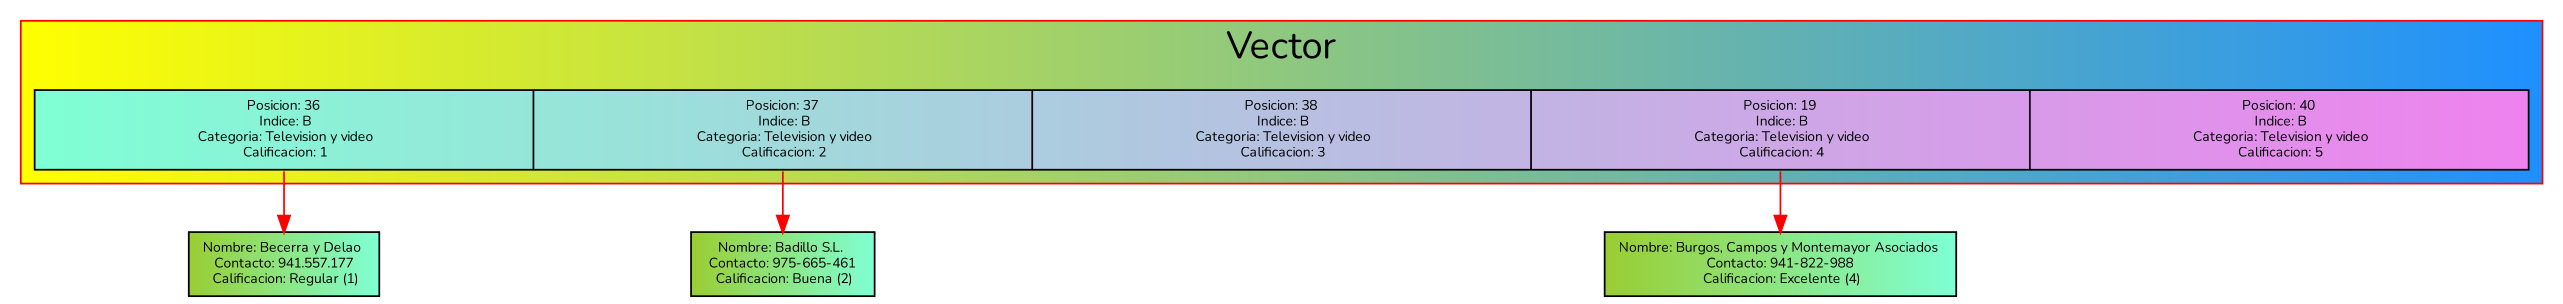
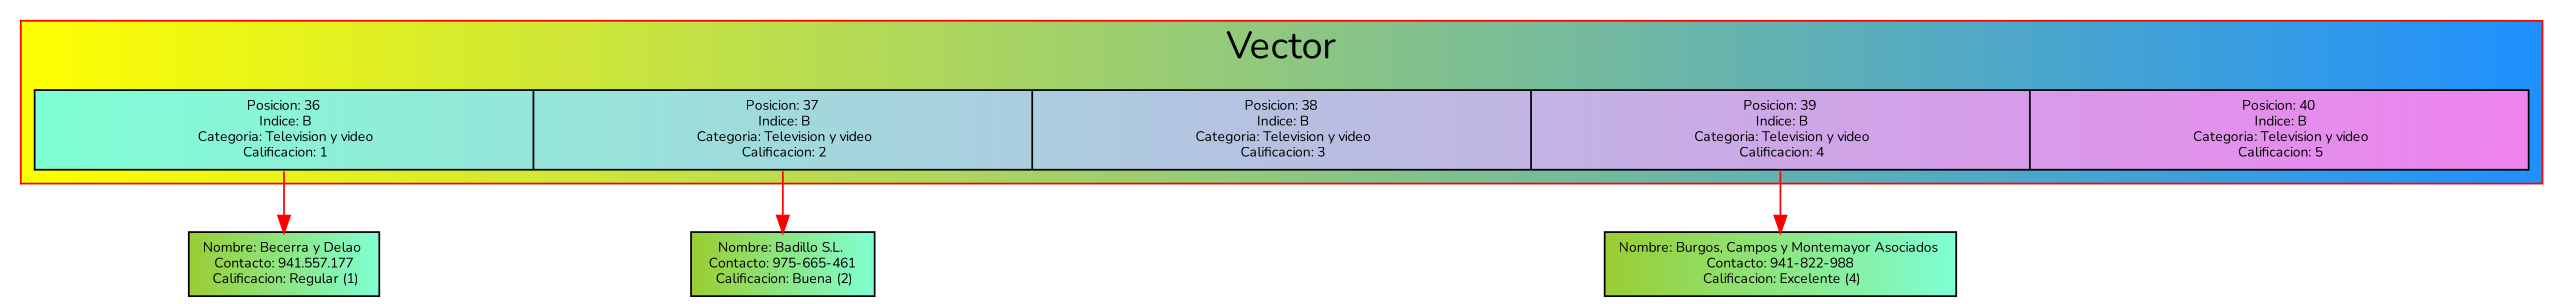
node "Posicion: 36": text "Posicion: 19" -> "Posicion: 39"
